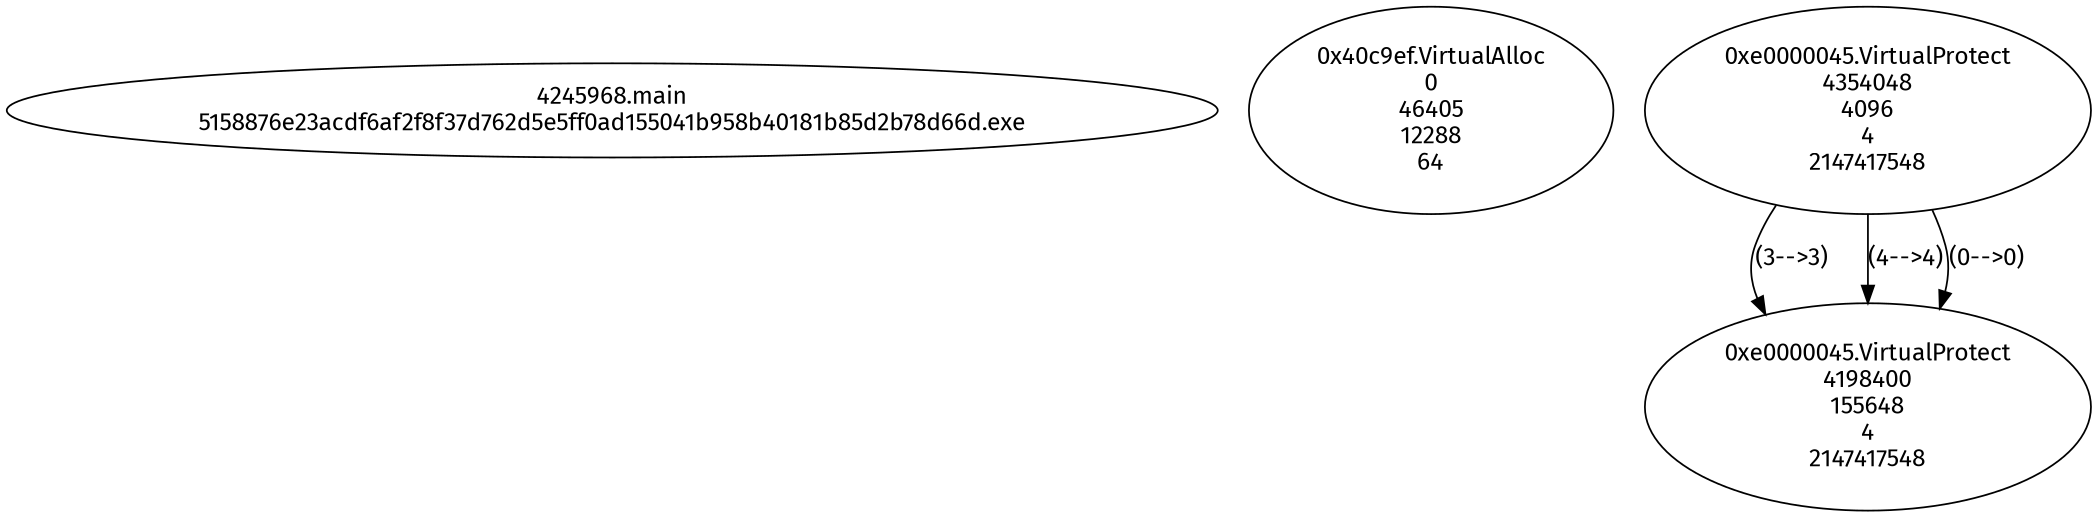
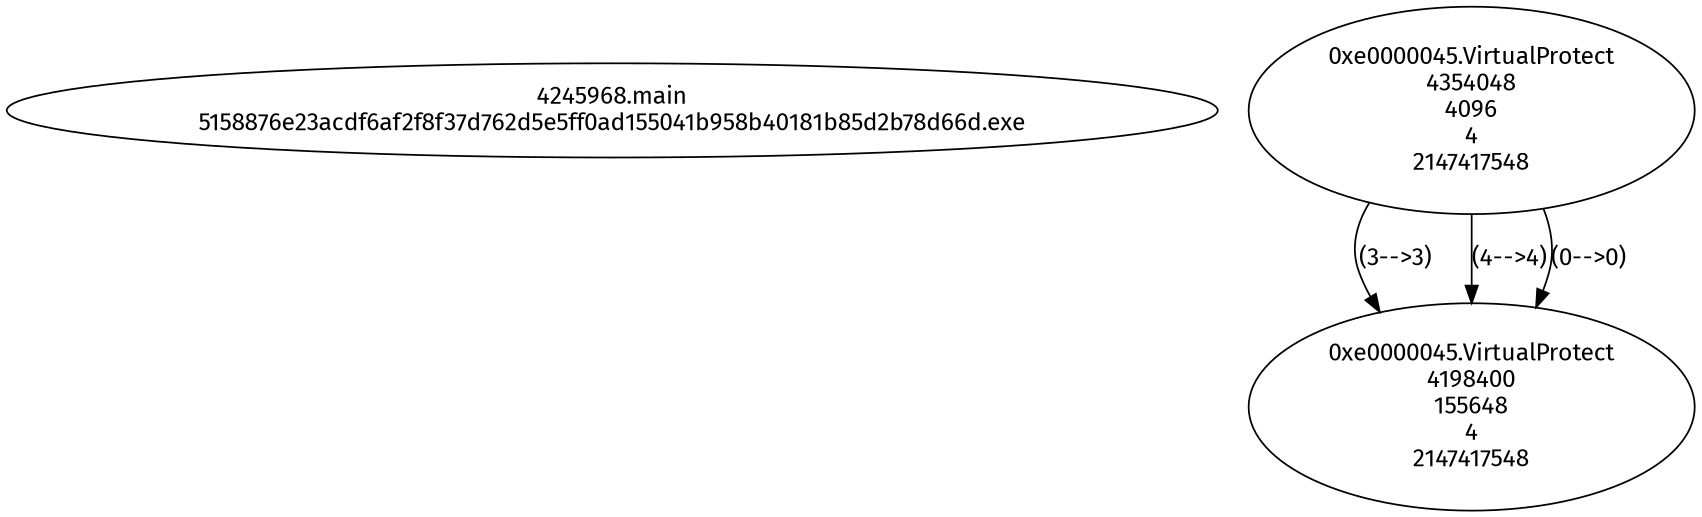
node "0x40c9ef.VirtualAlloc 0 46405 12288 64": removed
